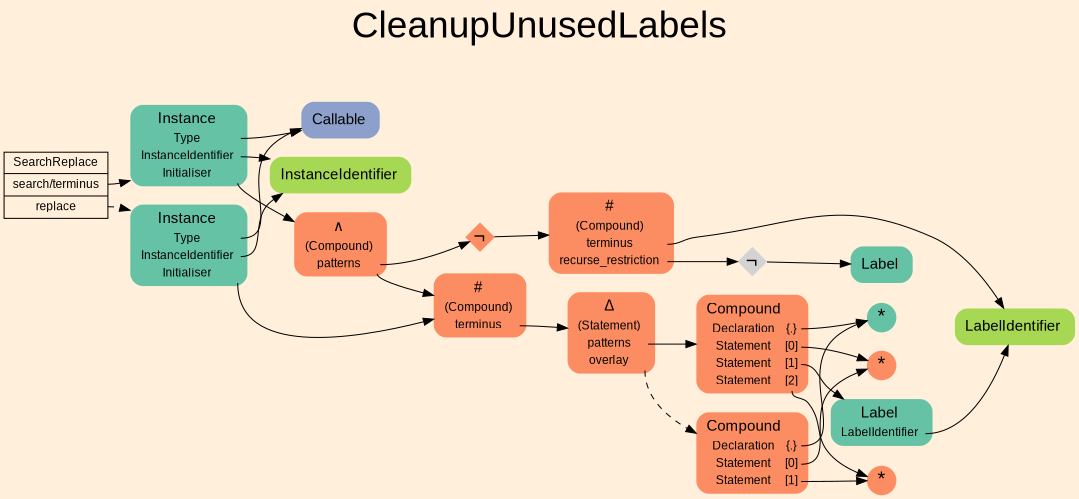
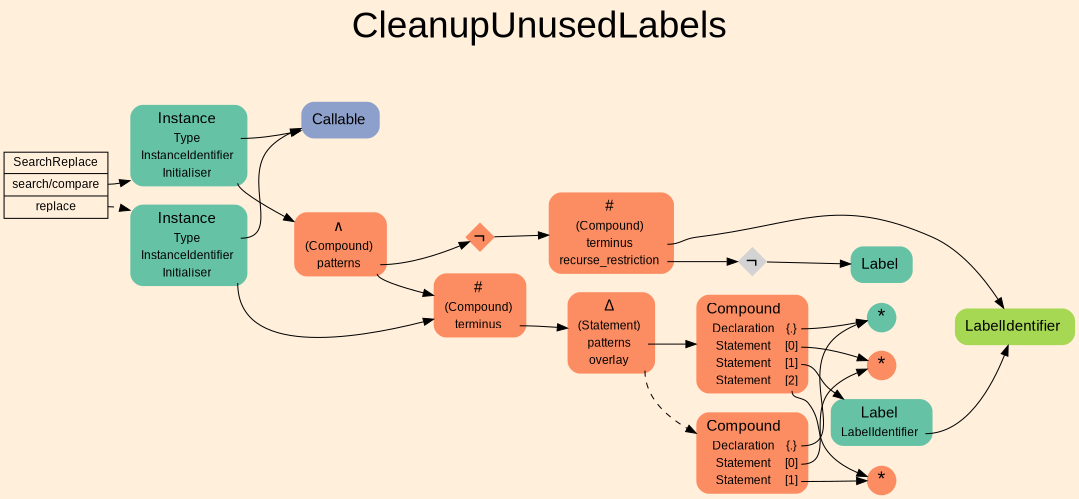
node "InstanceIdentifier": removed
node "SearchReplace": text "search/terminus" -> "search/compare"
